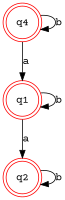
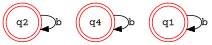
edge "q4" -> "q1": removed, label "a"
edge "q1" -> "q2": removed, label "a"
